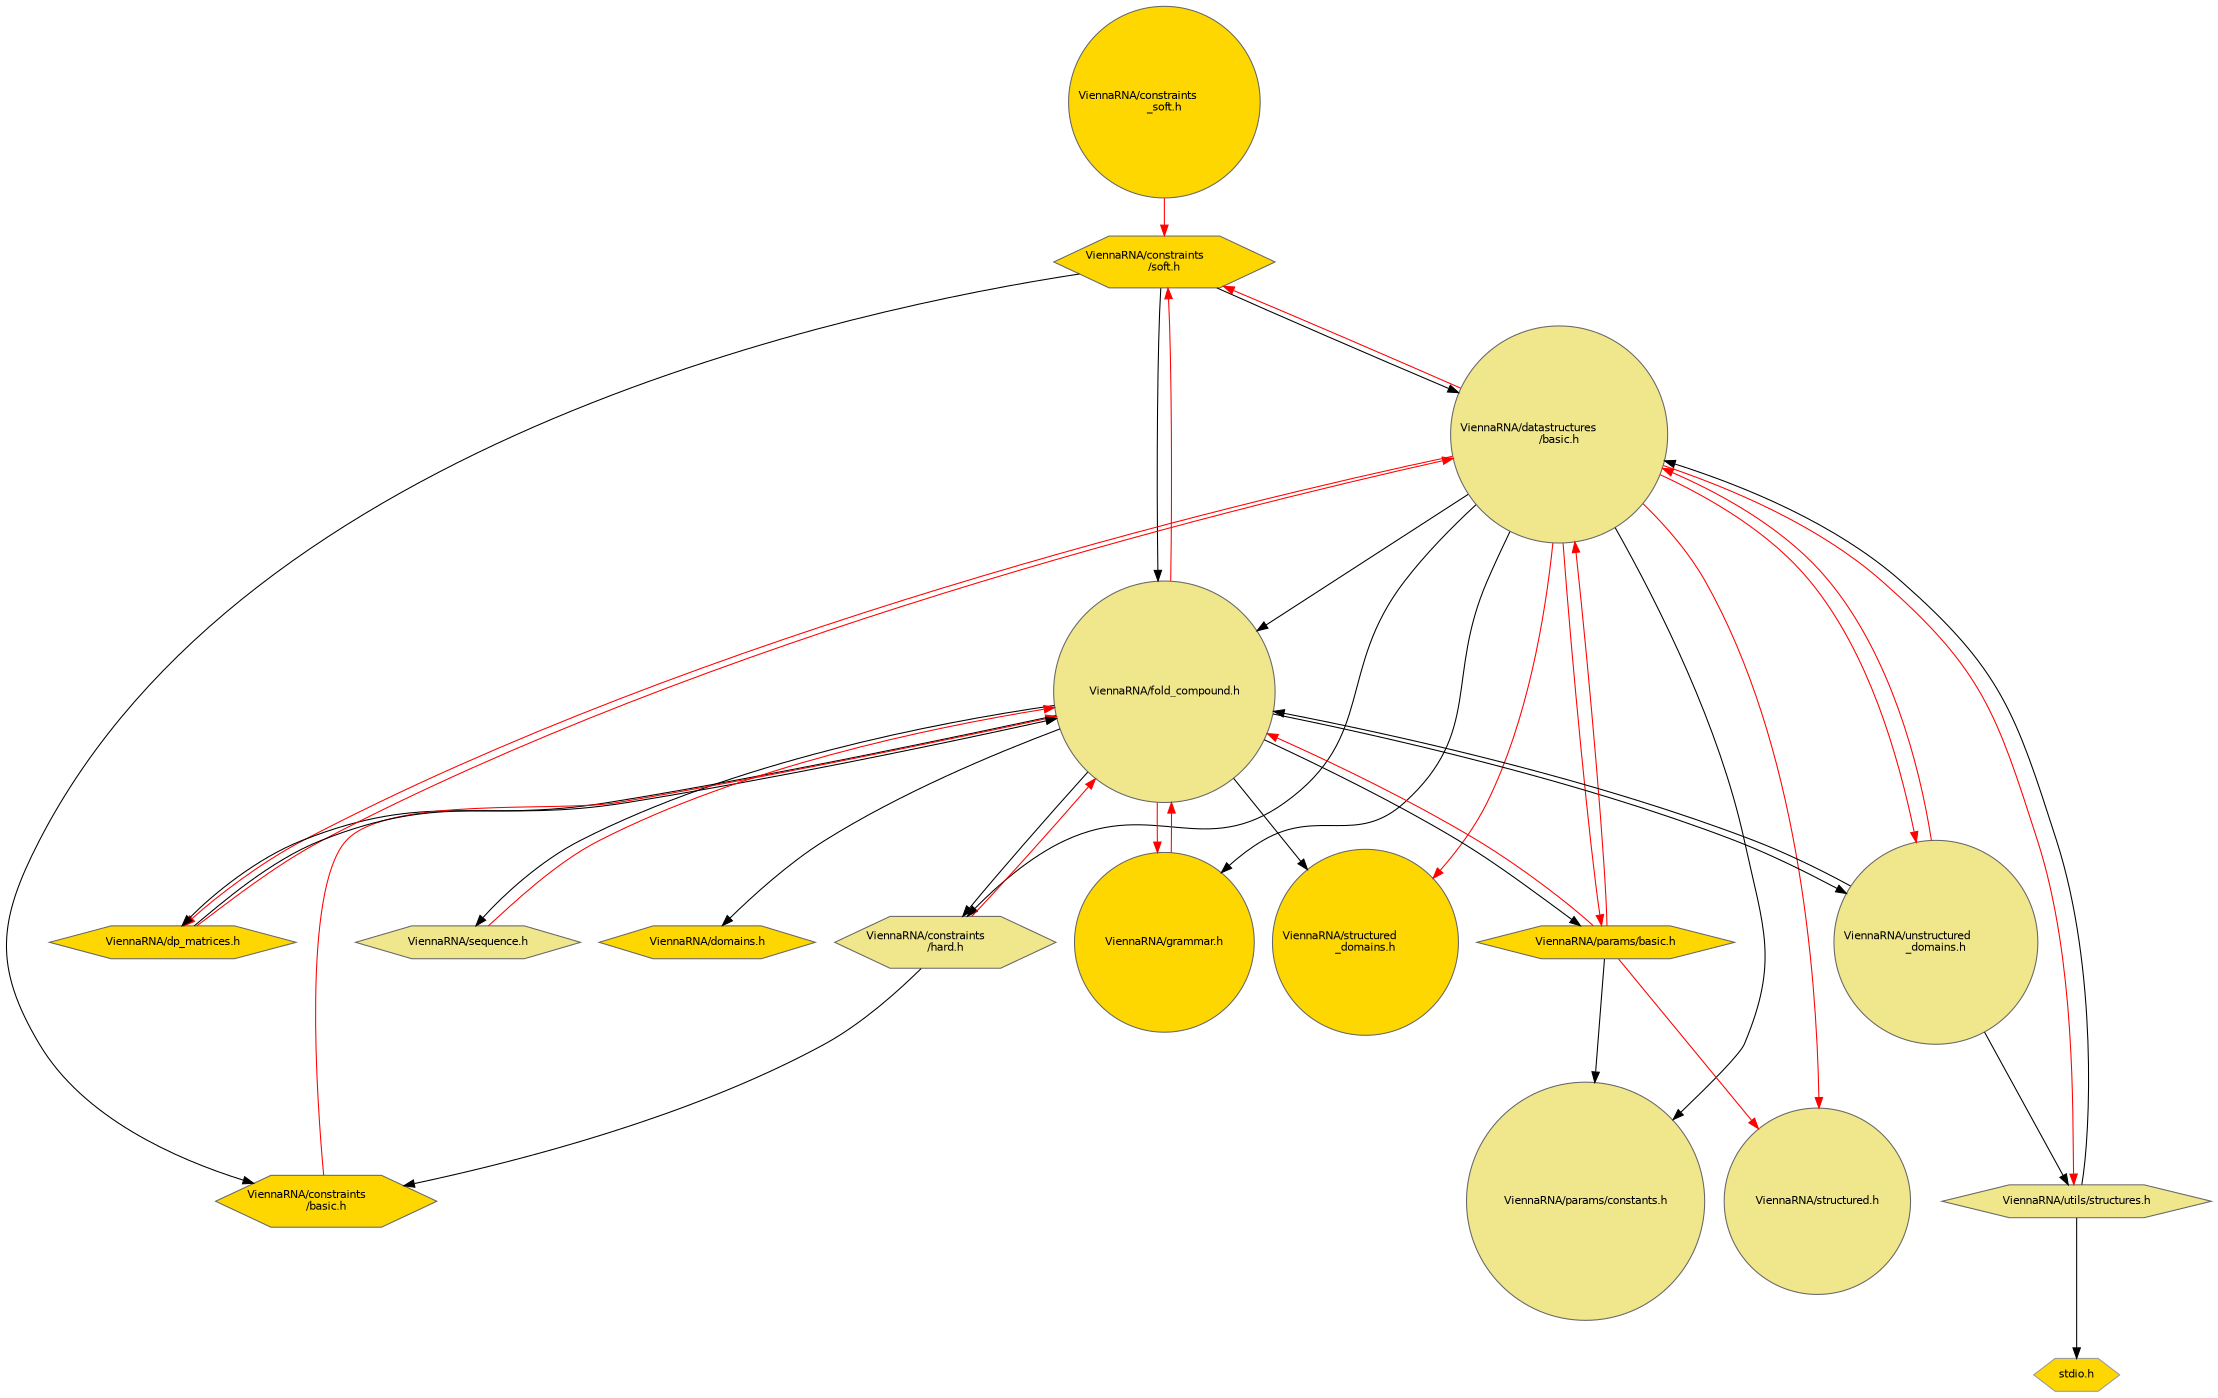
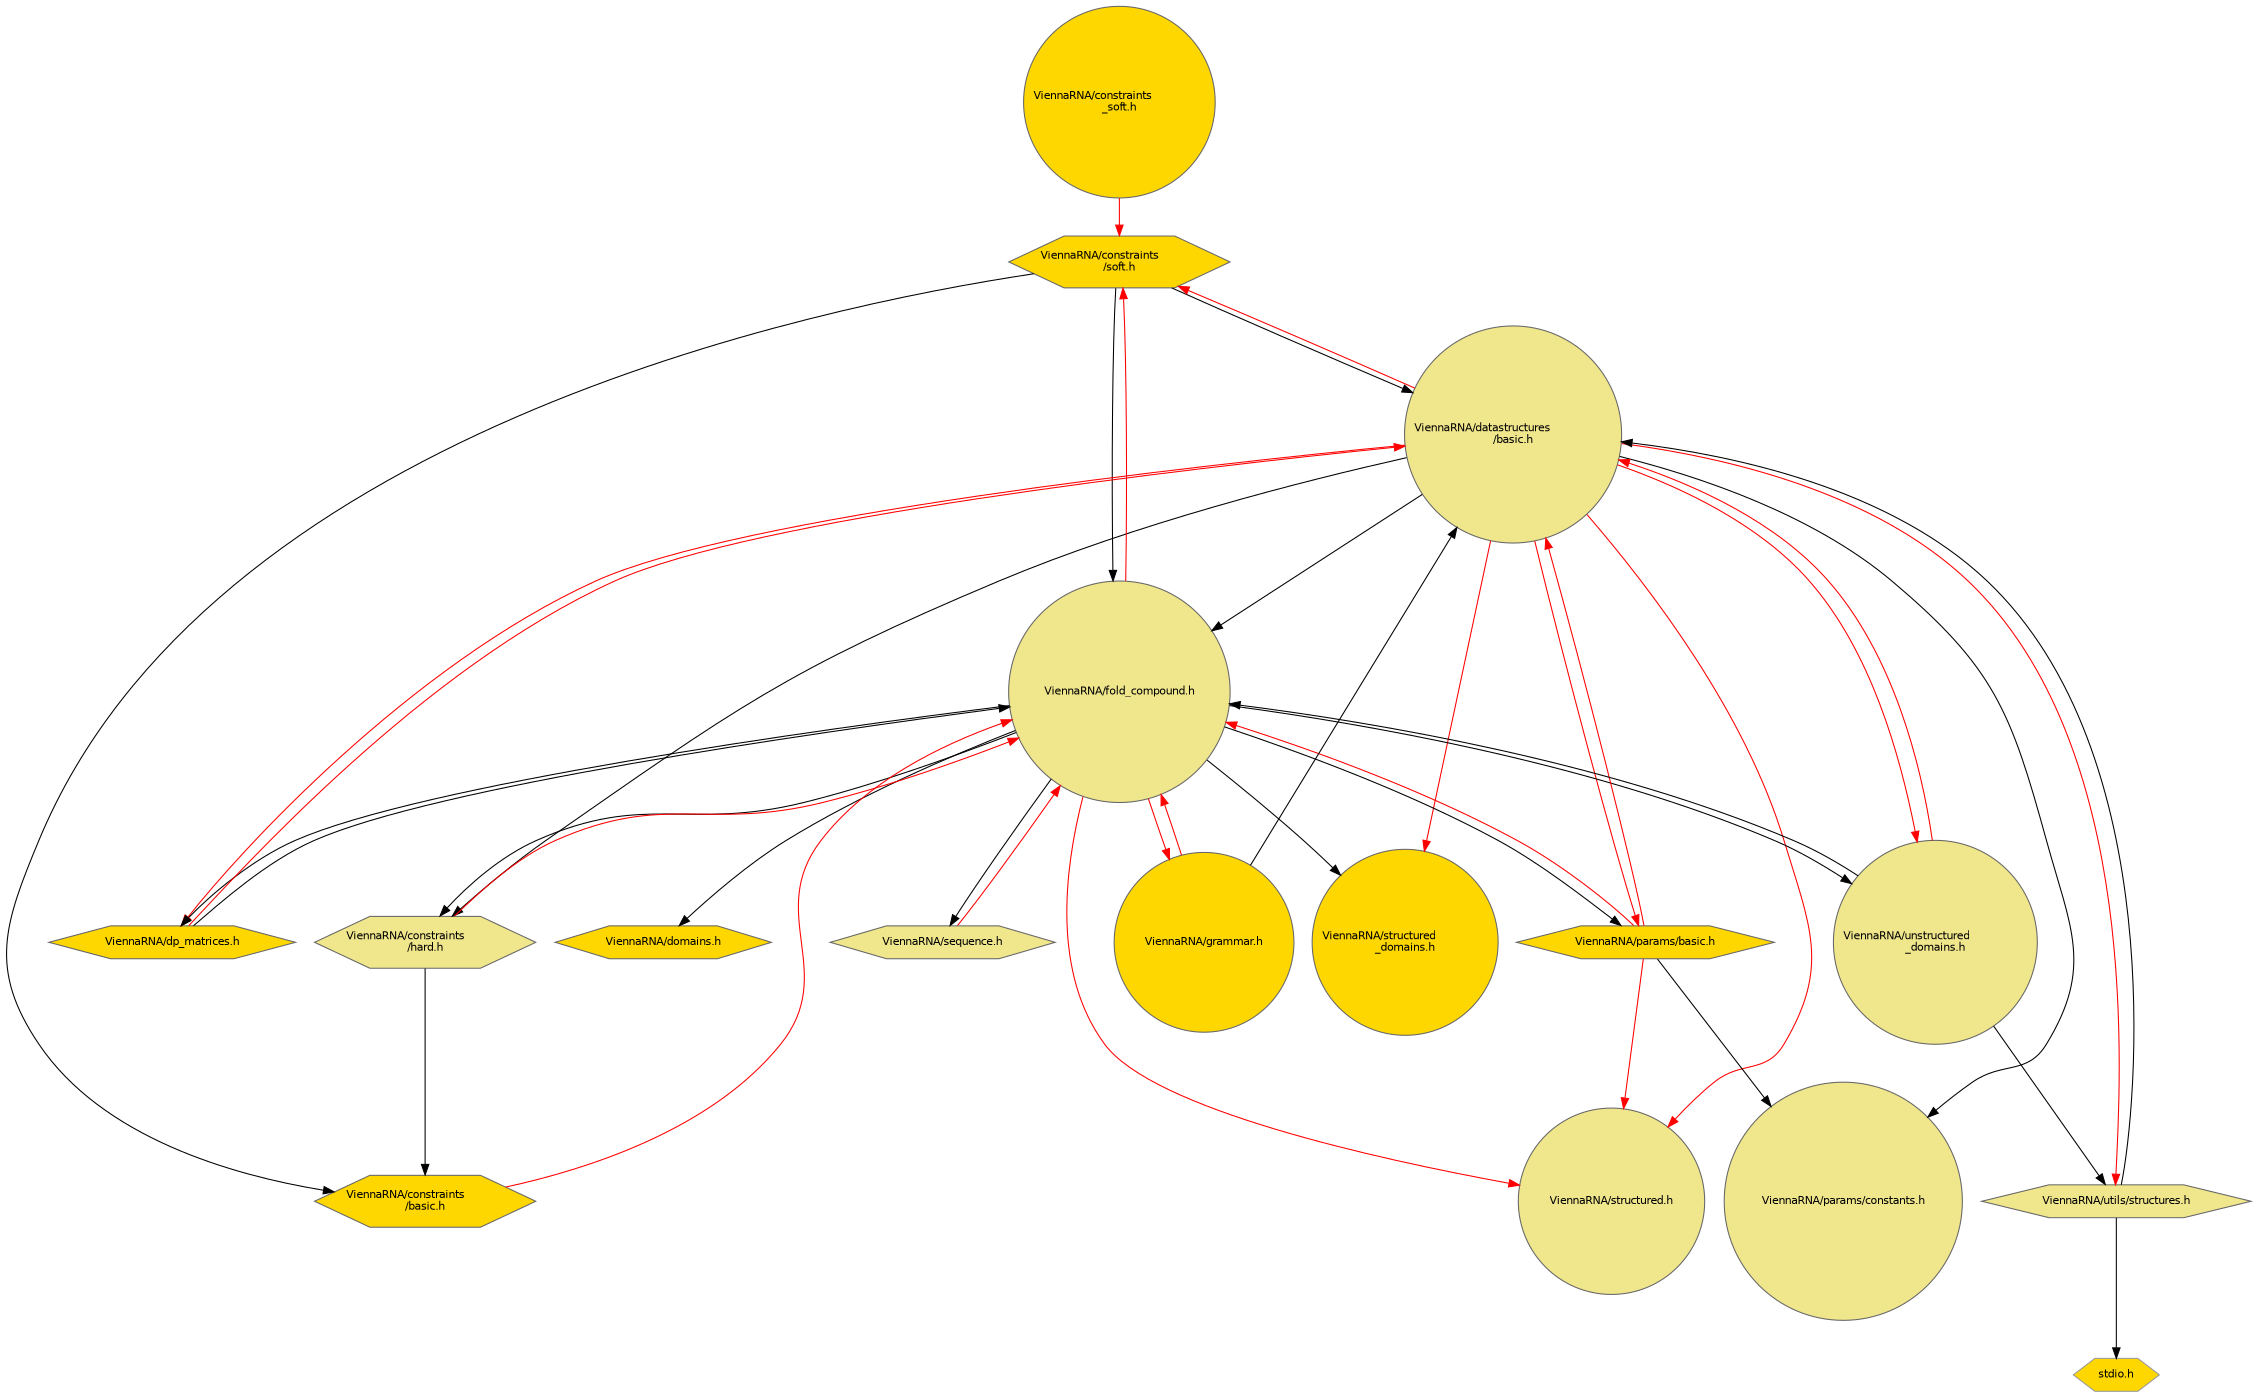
edge "ViennaRNA/datastructures /basic.h" -> "ViennaRNA/grammar.h": reversed
edge "ViennaRNA/fold_compound.h" -> "ViennaRNA/structured.h": added
